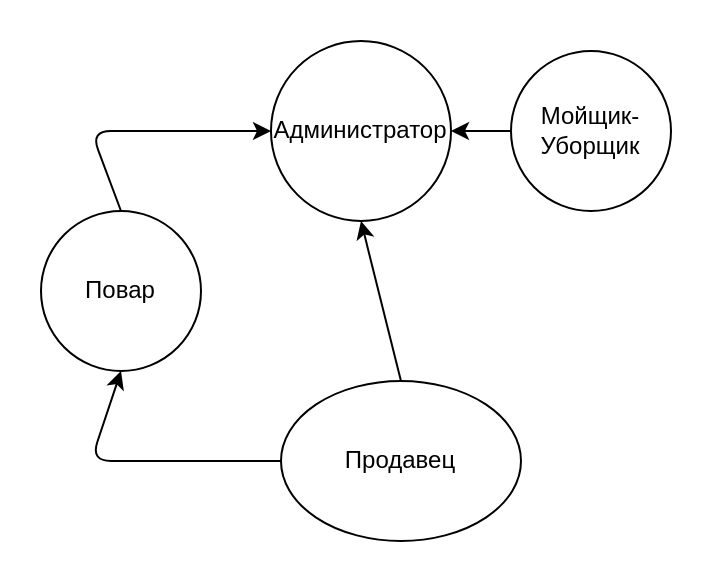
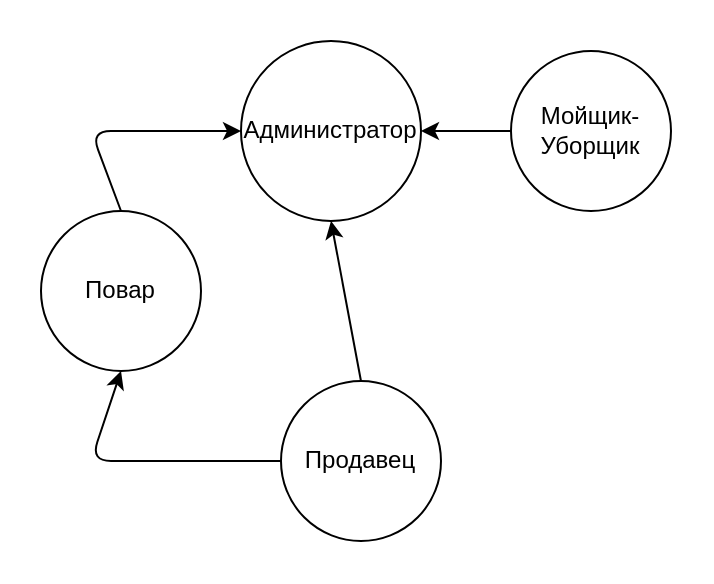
node "Администратор": moved (361, 131) -> (331, 131)
node "Продавец": size 240x160 -> 160x160
